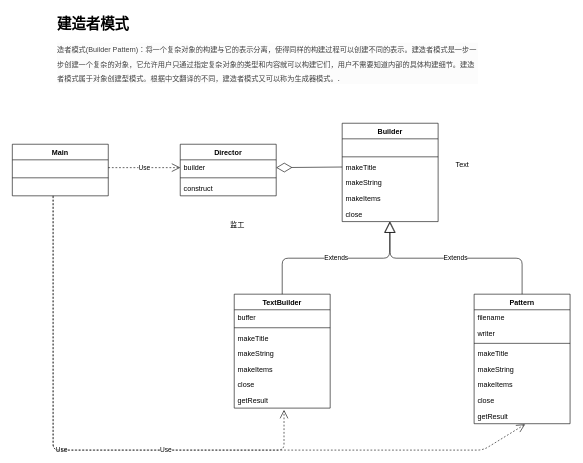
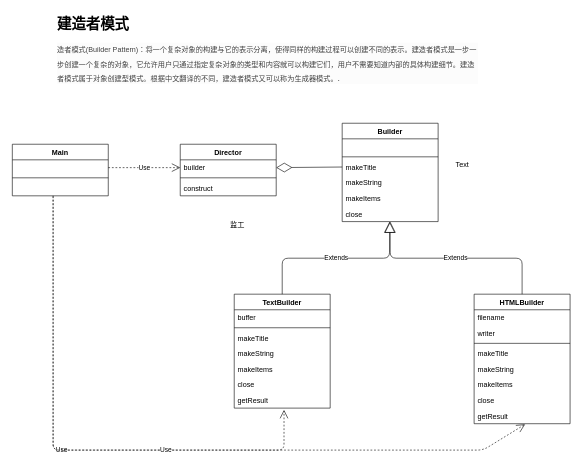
node "Pattern": label "Pattern" -> "HTMLBuilder"
